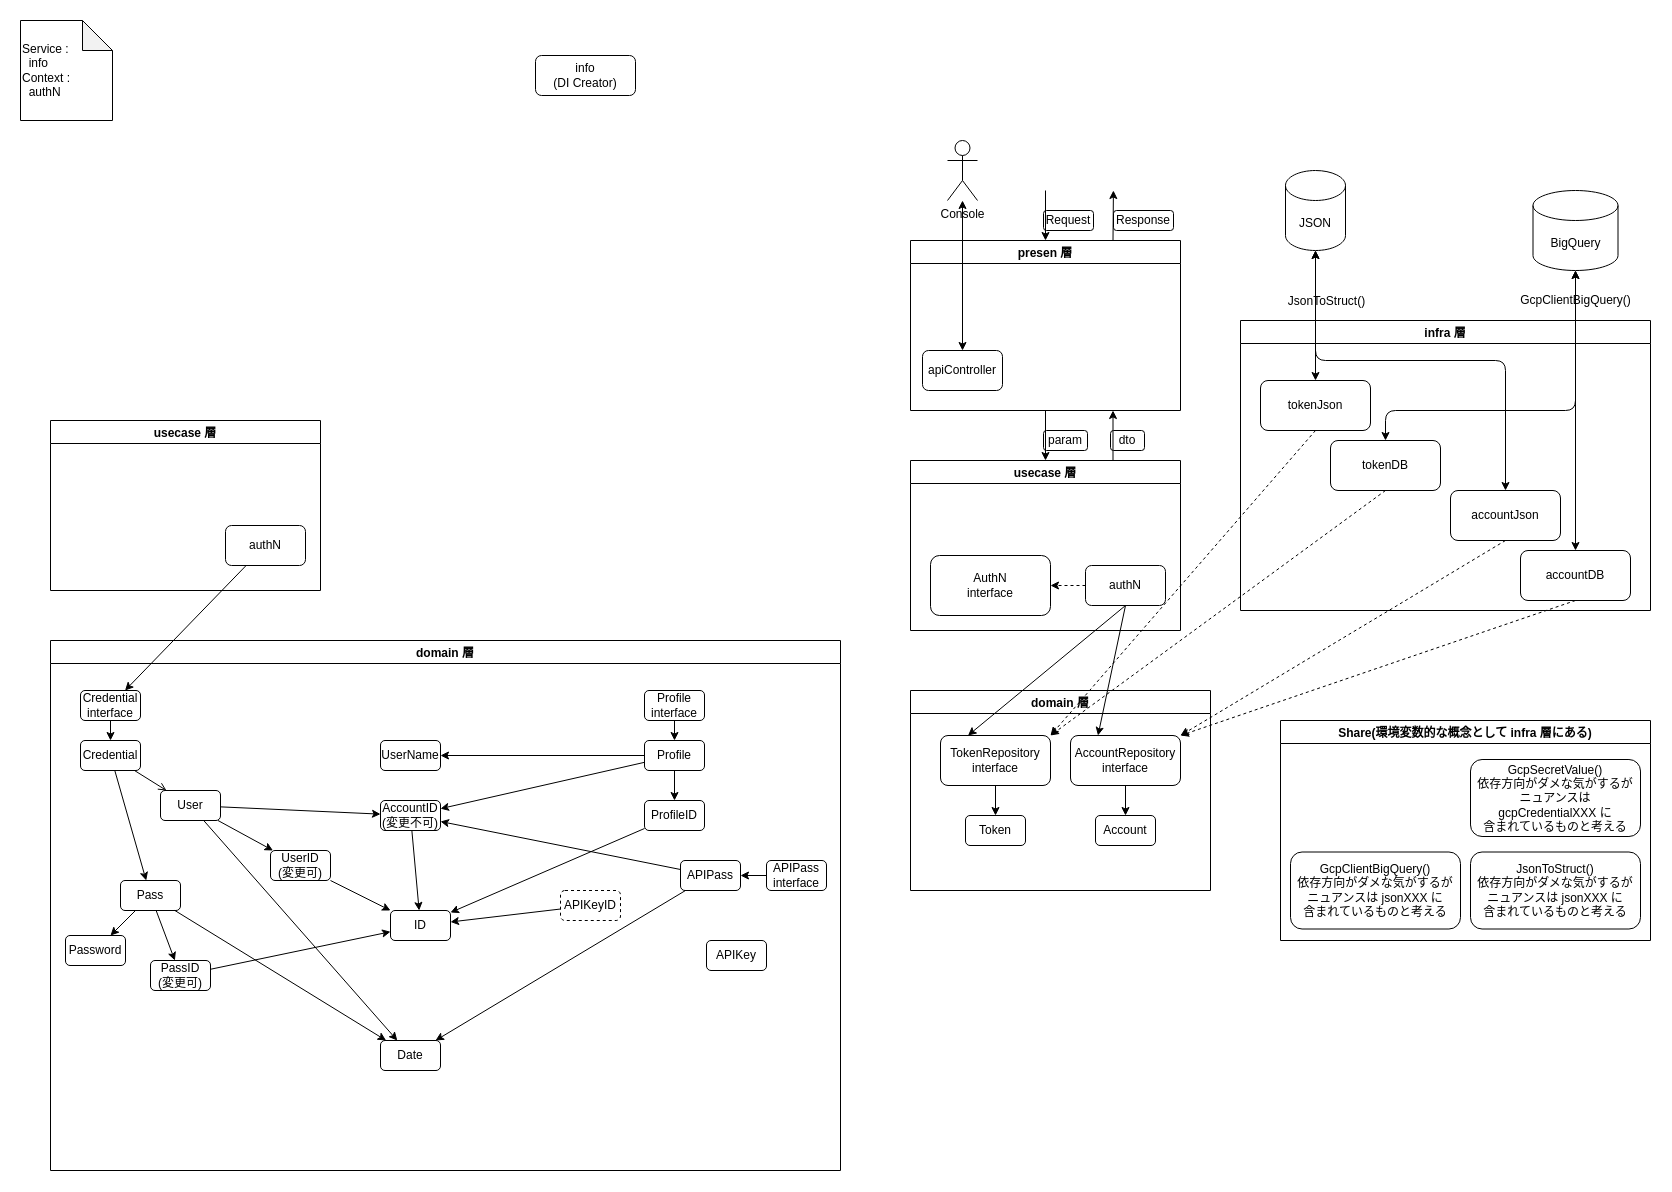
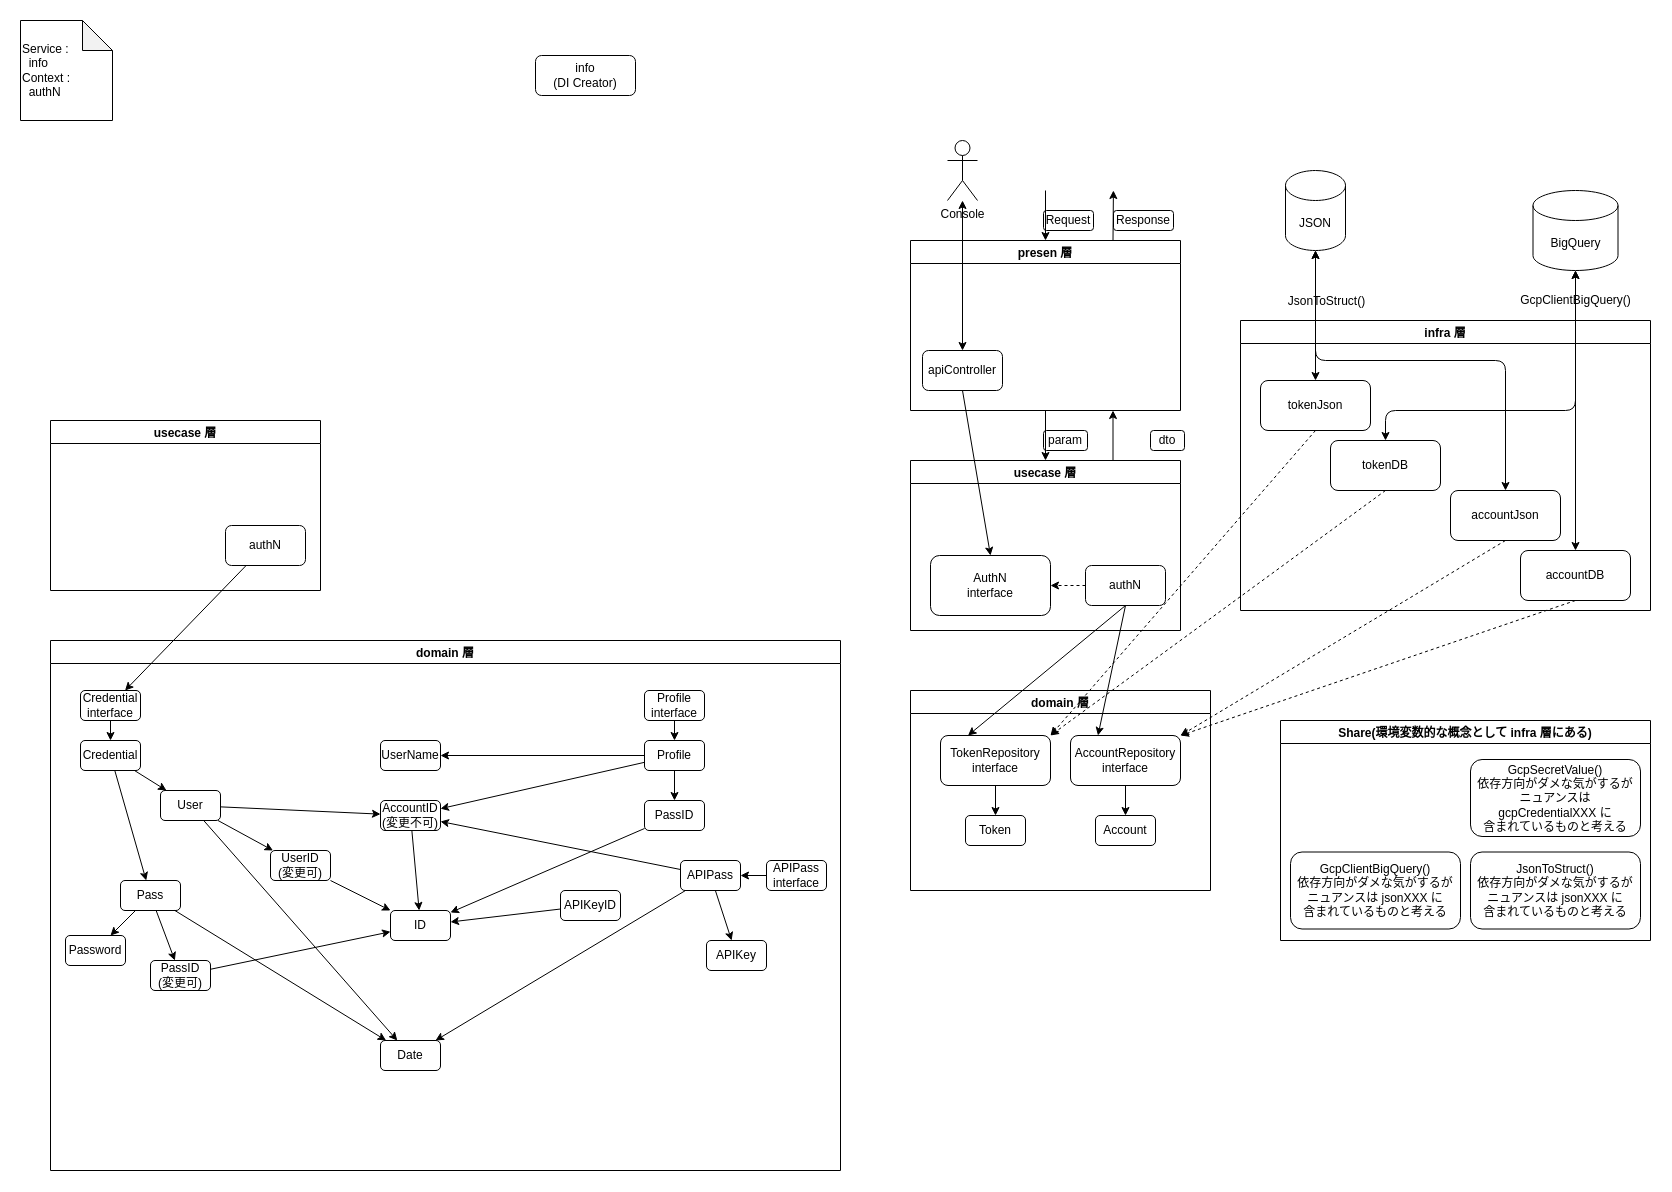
node "dto": moved (1128, 441) -> (1168, 441)
edge "apiController" -> "AuthN interface": added
edge "Credential" -> "User": arrowhead open -> classic
node "ProfileID": label "ProfileID" -> "PassID"
node "APIKeyID": style dashed -> solid
edge "APIPass" -> "APIKey": added
